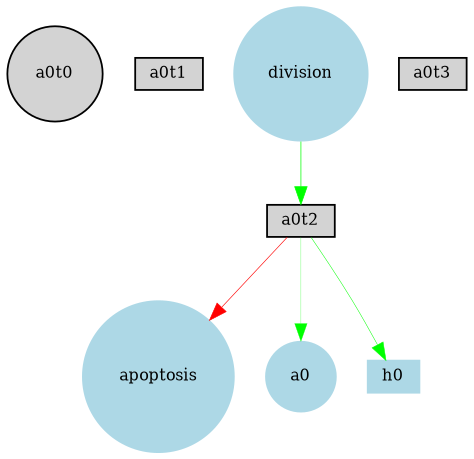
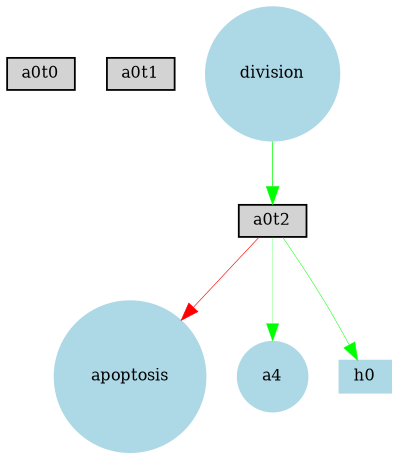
node "a0t0": shape circle -> box
node "a0t3": removed
node "a0": label "a0" -> "a4"
